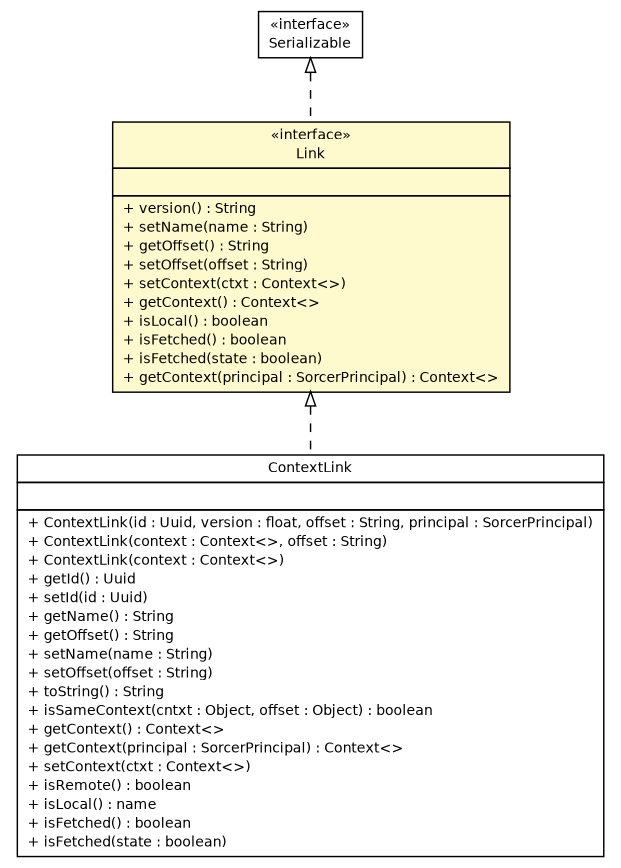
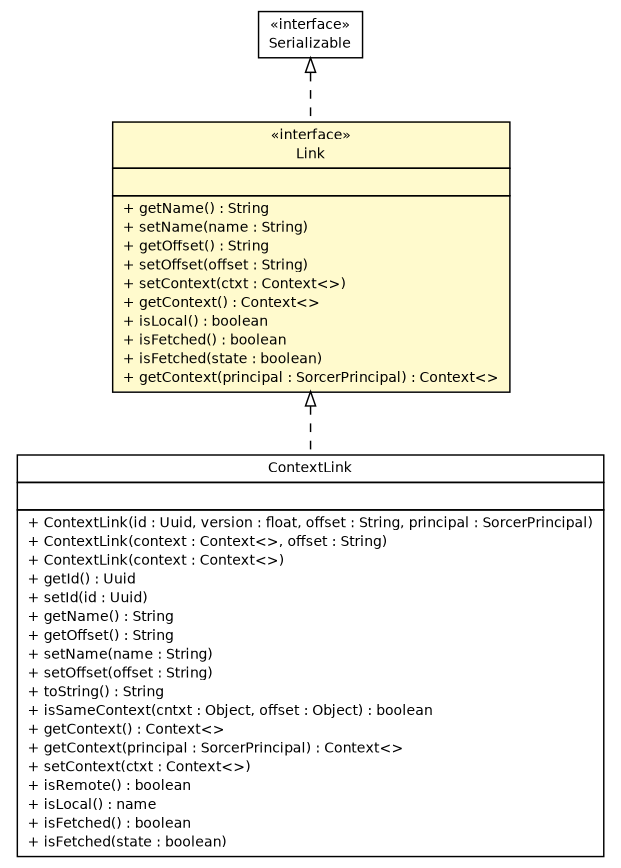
node "Link": text "+ version() : String" -> "+ getName() : String"
